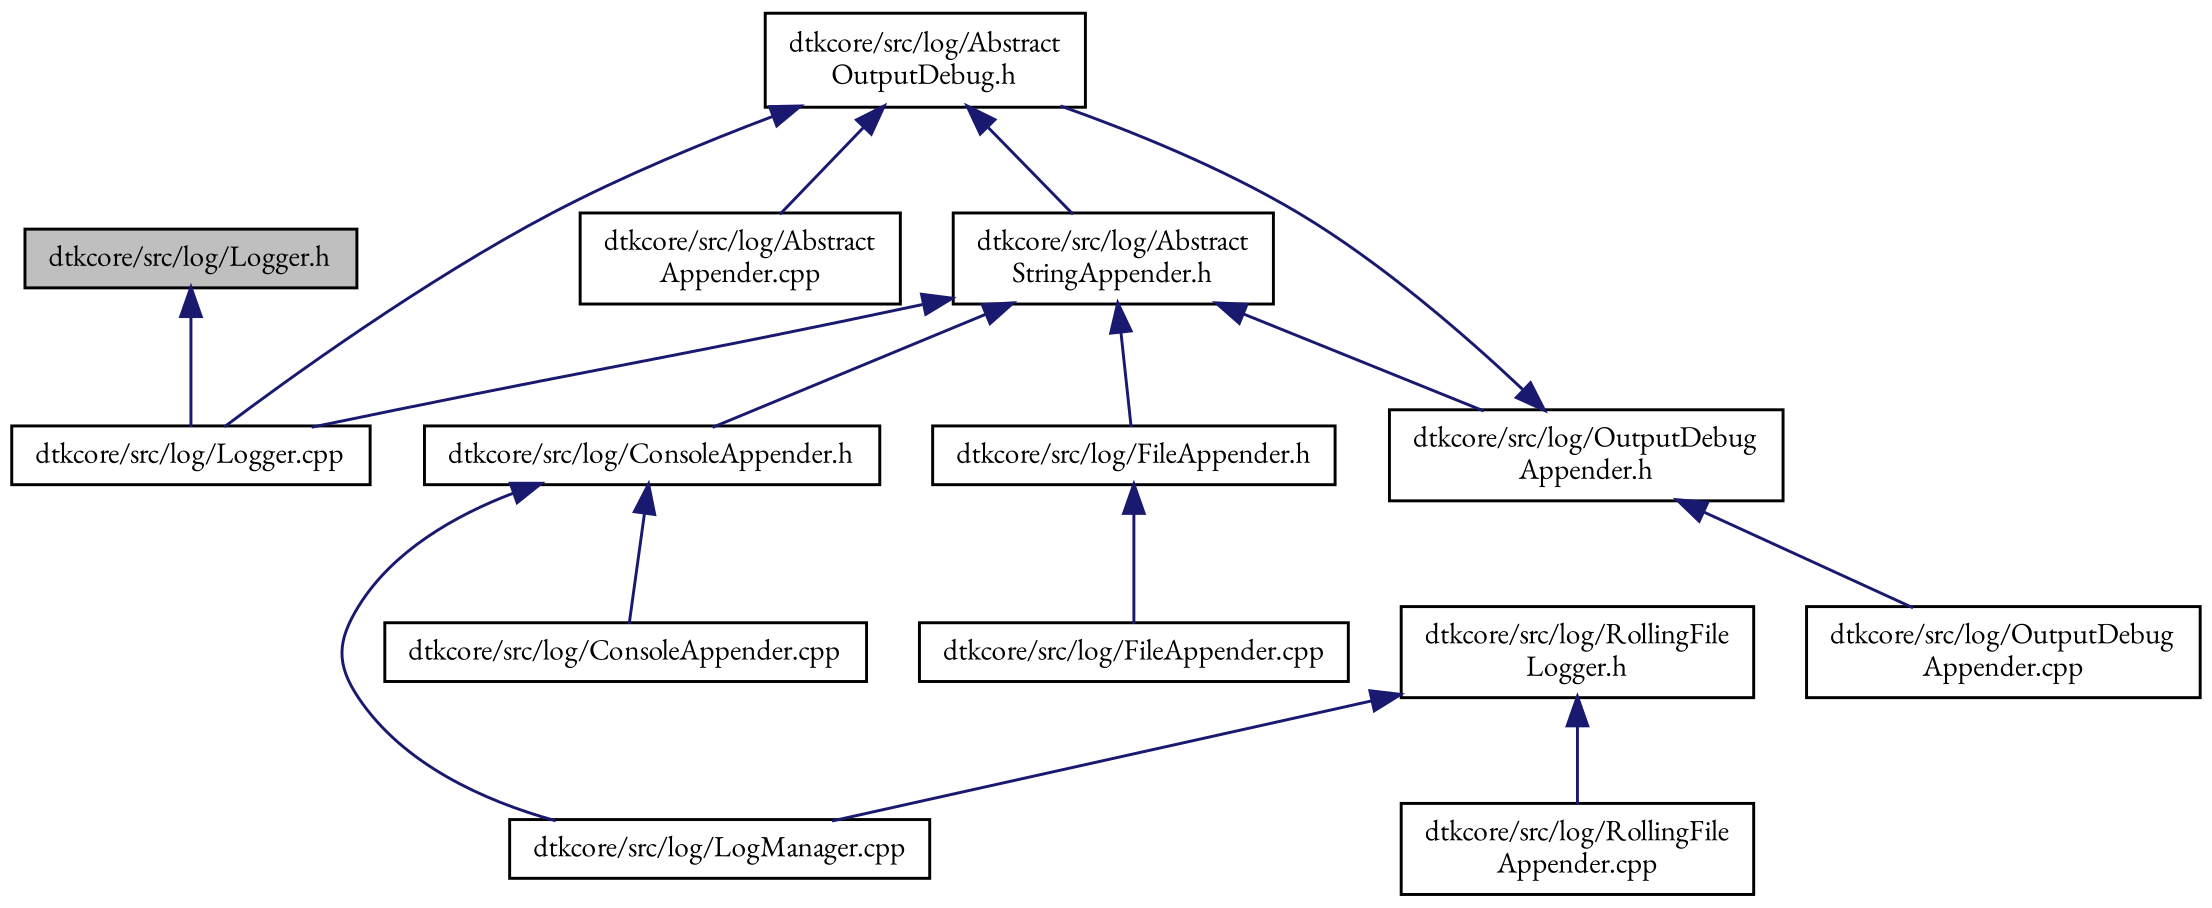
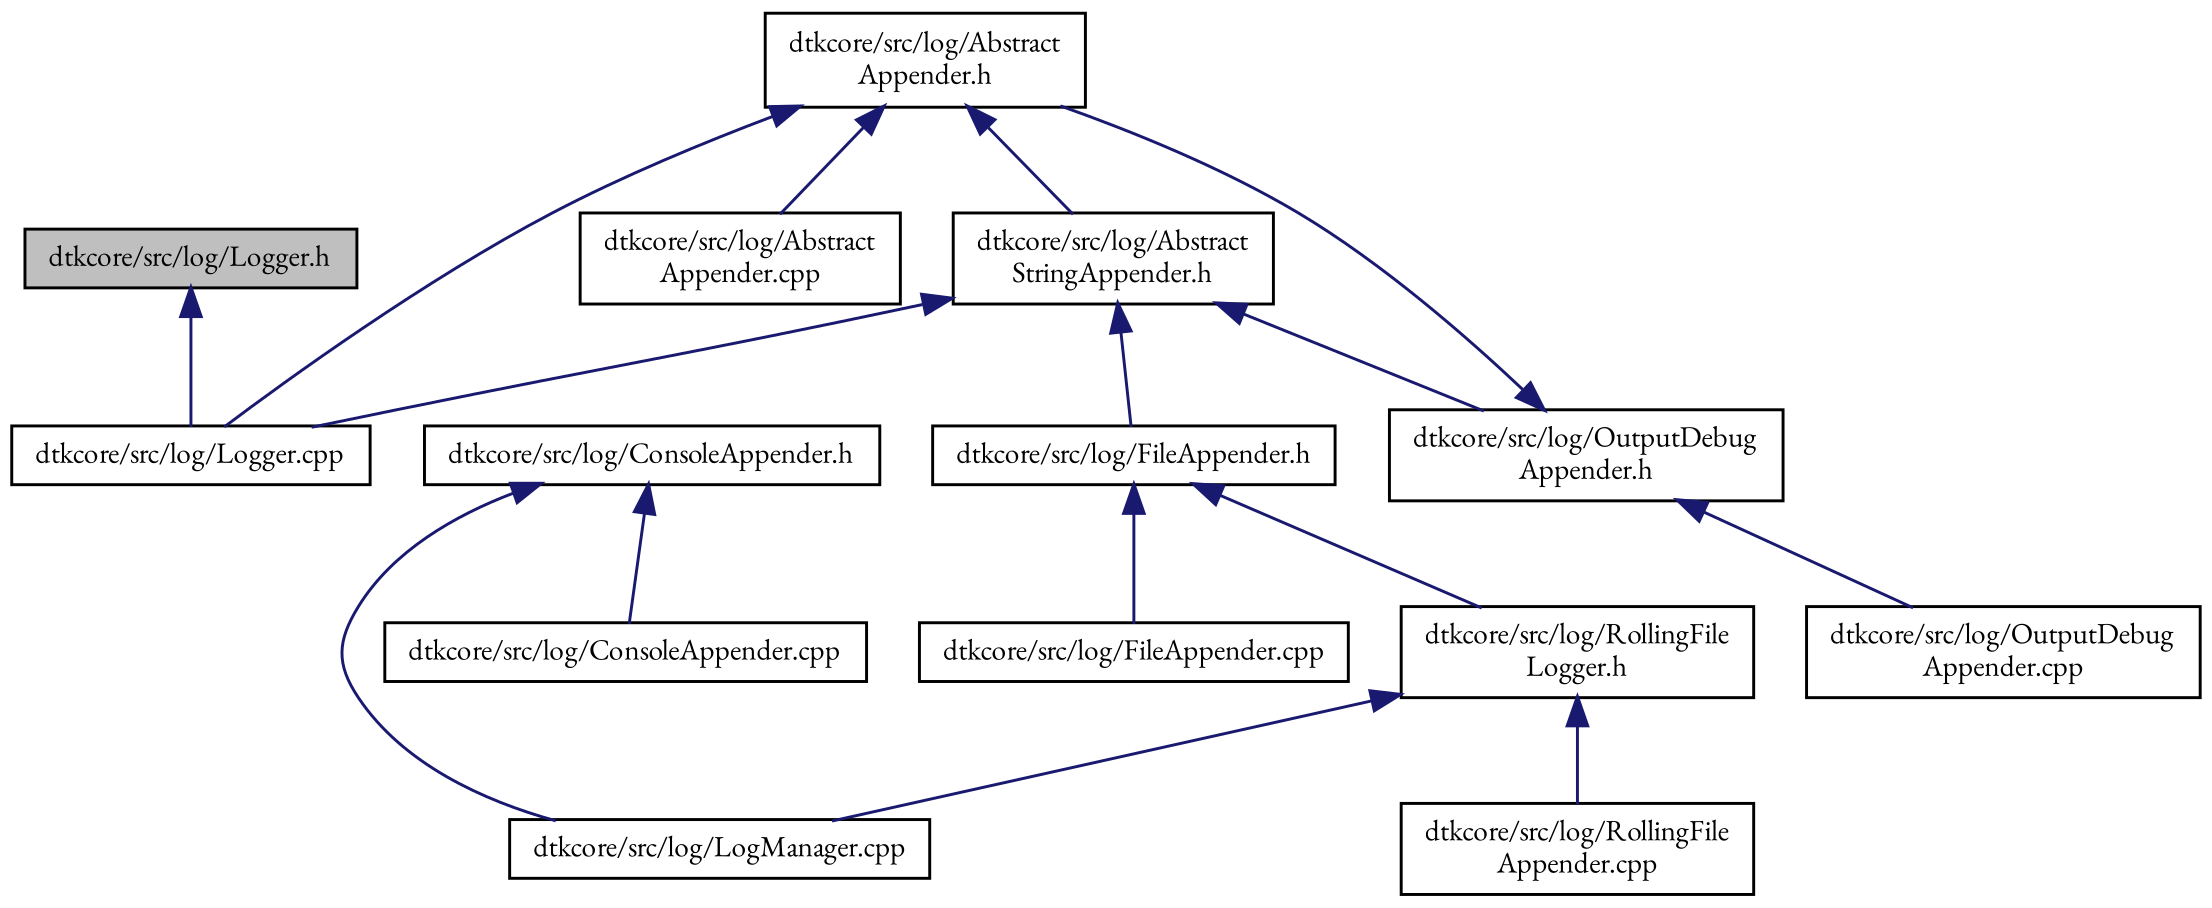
node "dtkcore/src/log/Abstract OutputDebug.h": label "dtkcore/src/log/Abstract OutputDebug.h" -> "dtkcore/src/log/Abstract Appender.h"
edge "dtkcore/src/log/ConsoleAppender.h" -> "dtkcore/src/log/Abstract StringAppender.h": removed
edge "dtkcore/src/log/RollingFile Logger.h" -> "dtkcore/src/log/FileAppender.h": added
